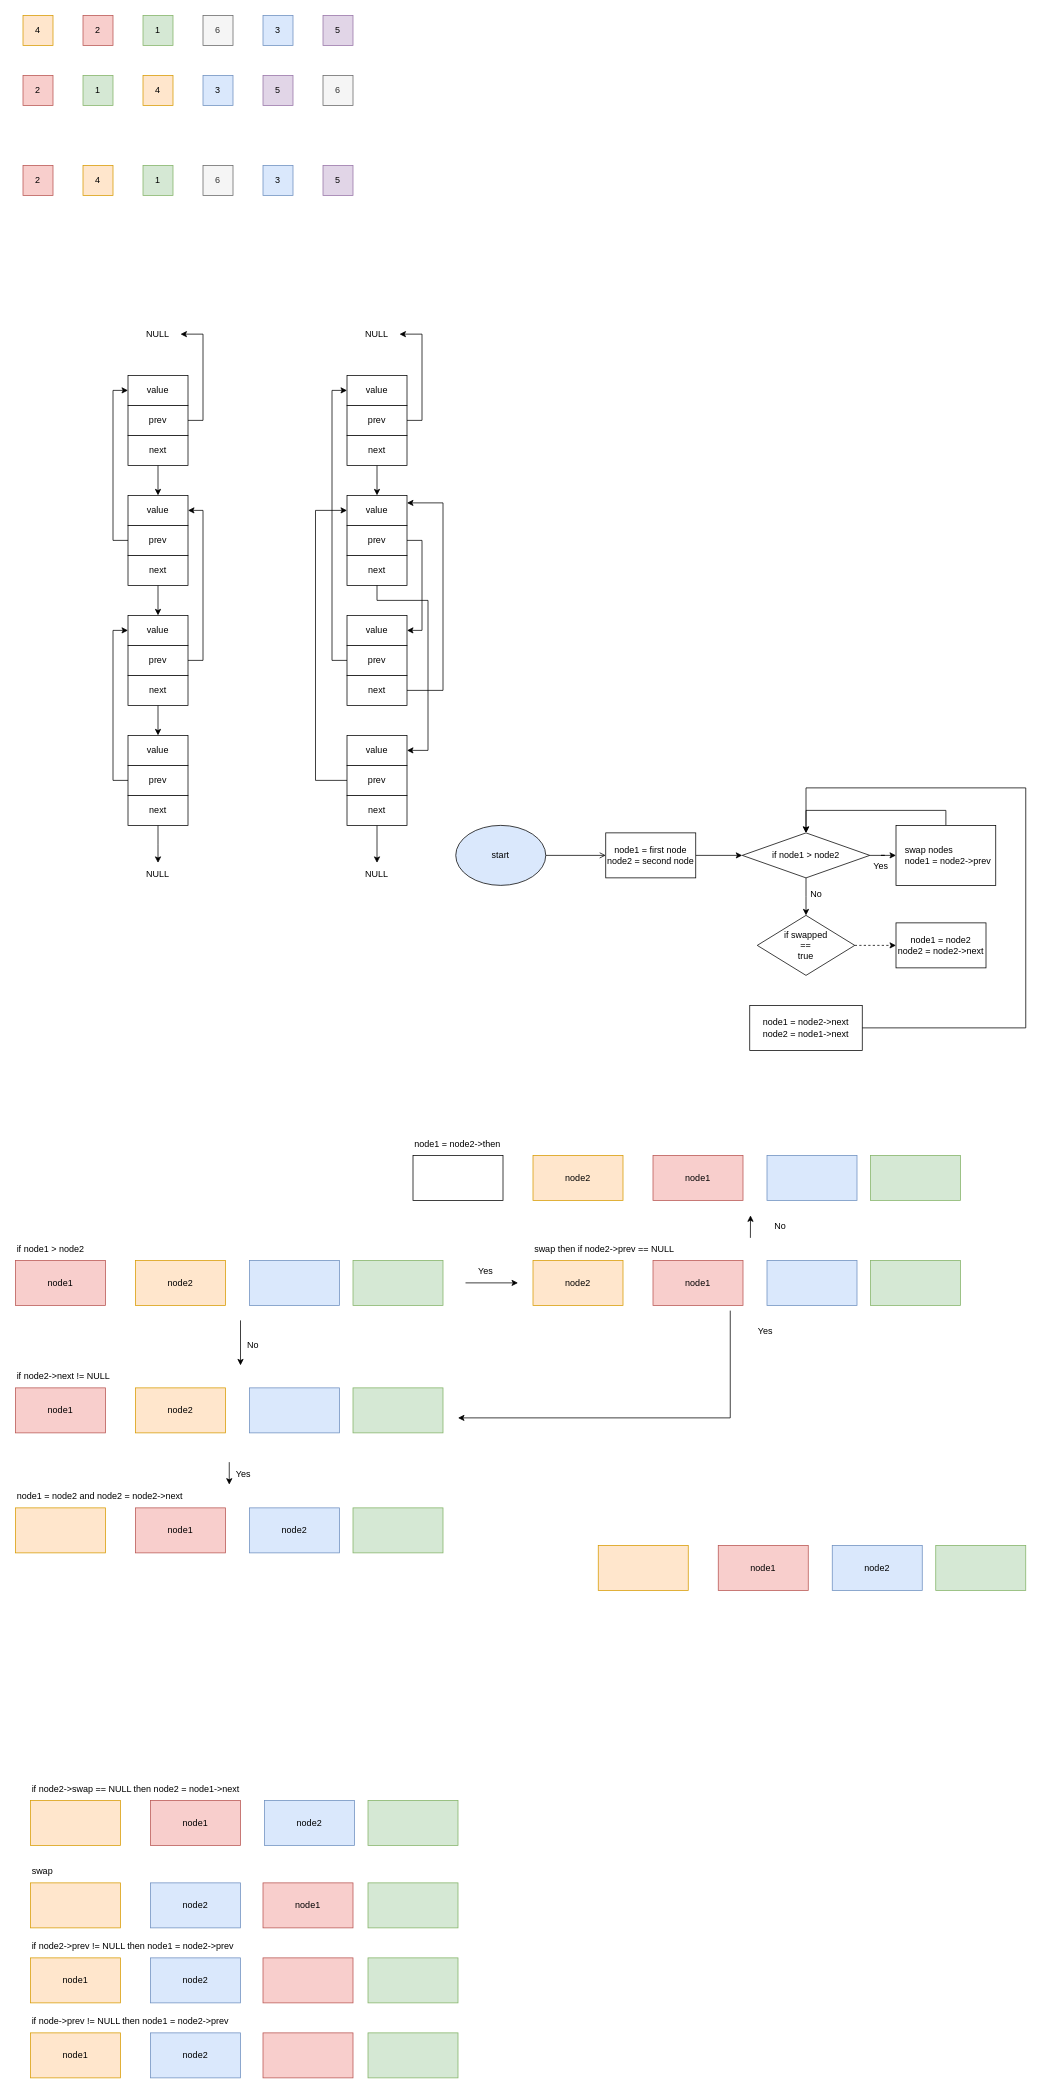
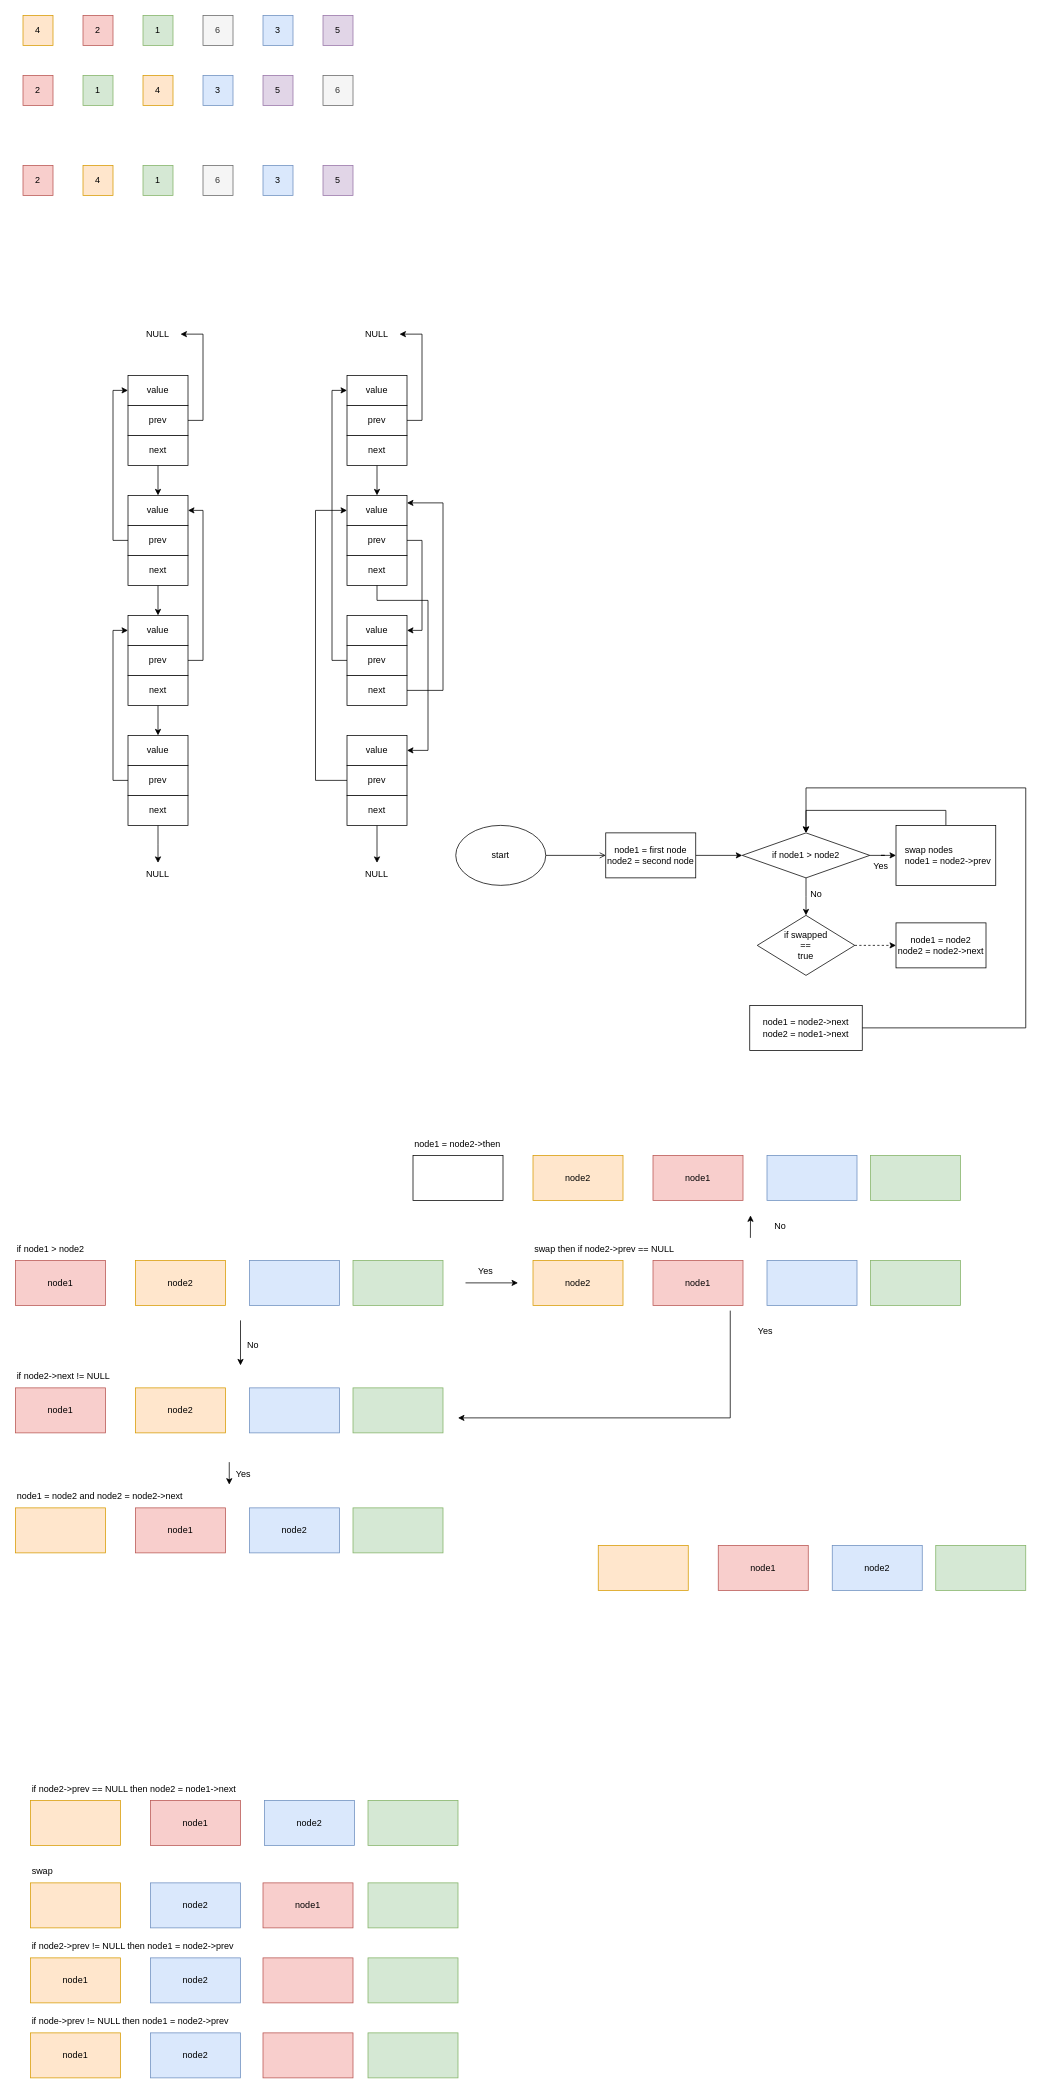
node "start": fillcolor #dae8fc -> #ffffff
node "if node2->swap == NULL then node2 = node1->next": label "if node2->swap == NULL then node2 = node1->next" -> "if node2->prev == NULL then node2 = node1->next"
